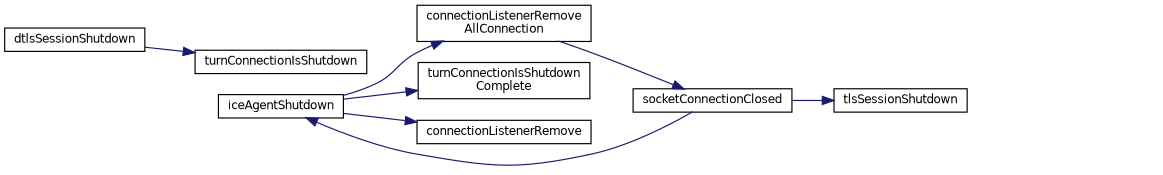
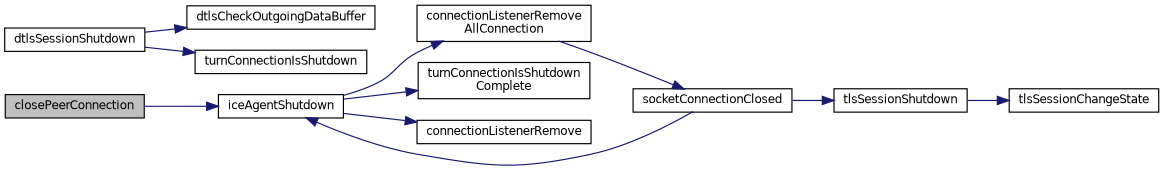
node "dtlsCheckOutgoingDataBuffer": added
node "tlsSessionChangeState": added
node "closePeerConnection": added
